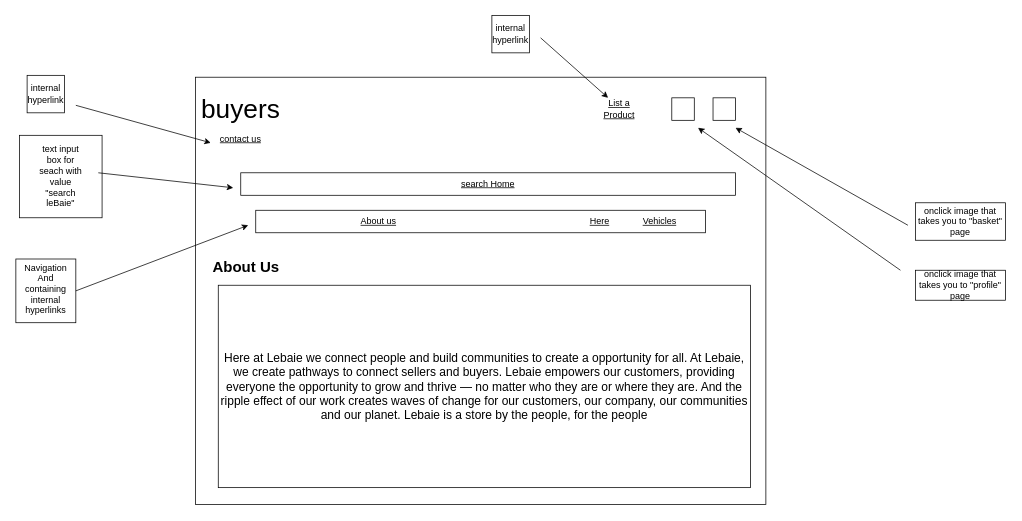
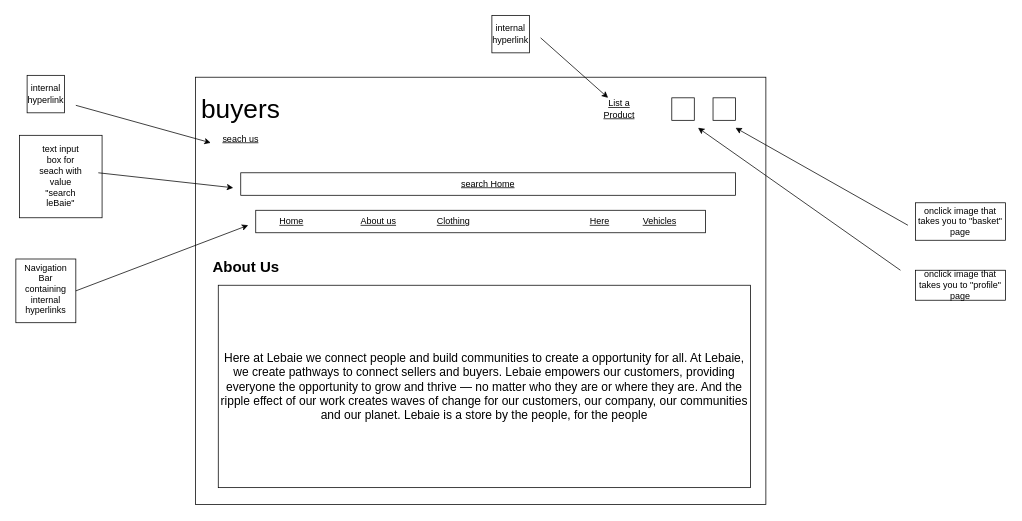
node "contact us": label "contact us" -> "seach us"
node "Home": added
node "Clothing": added
node "Navigation And containing internal hyperlinks": label "Navigation And containing internal hyperlinks" -> "Navigation Bar containing internal hyperlinks"
